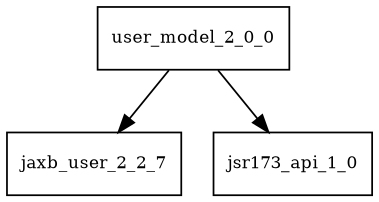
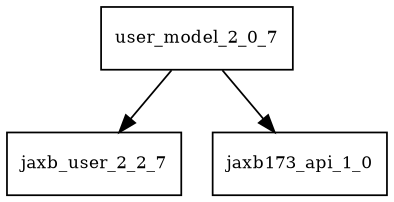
node "user_model_2_0_0": label "user_model_2_0_0" -> "user_model_2_0_7"
node "jsr173_api_1_0": label "jsr173_api_1_0" -> "jaxb173_api_1_0"
